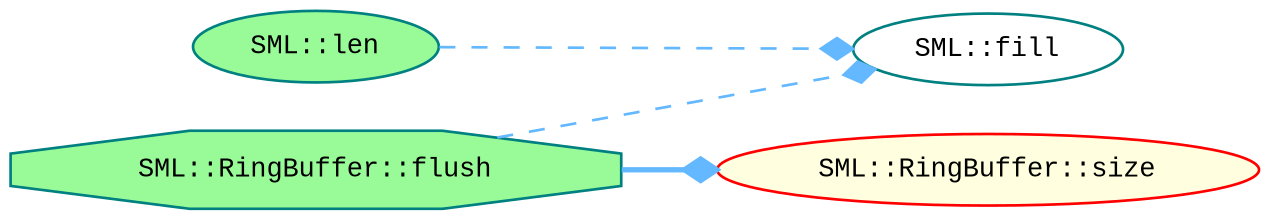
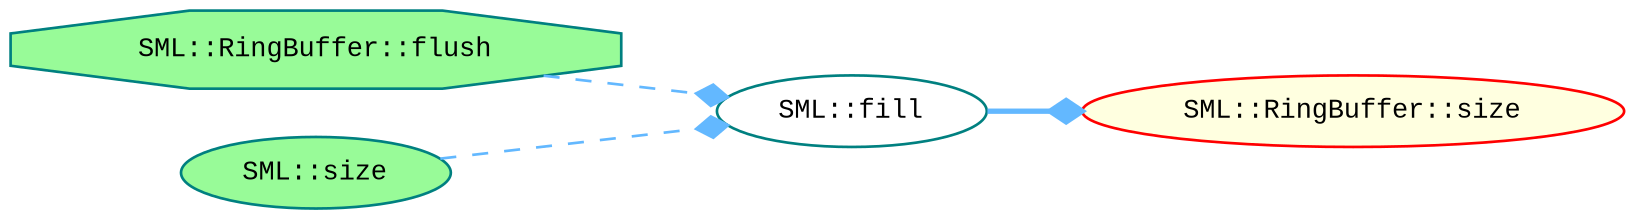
node "SML::len": label "SML::len" -> "SML::size"
edge "SML::RingBuffer::flush" -> "SML::RingBuffer::size": now "SML::fill" -> "SML::RingBuffer::size"
